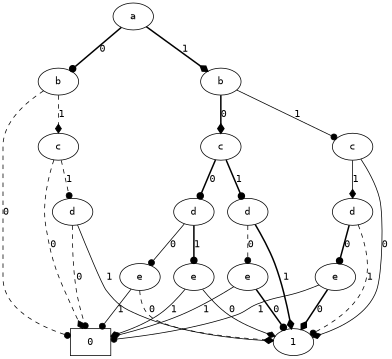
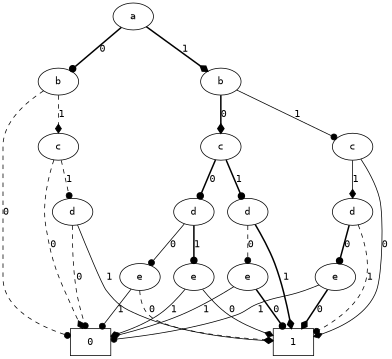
node "1": shape ellipse -> box
